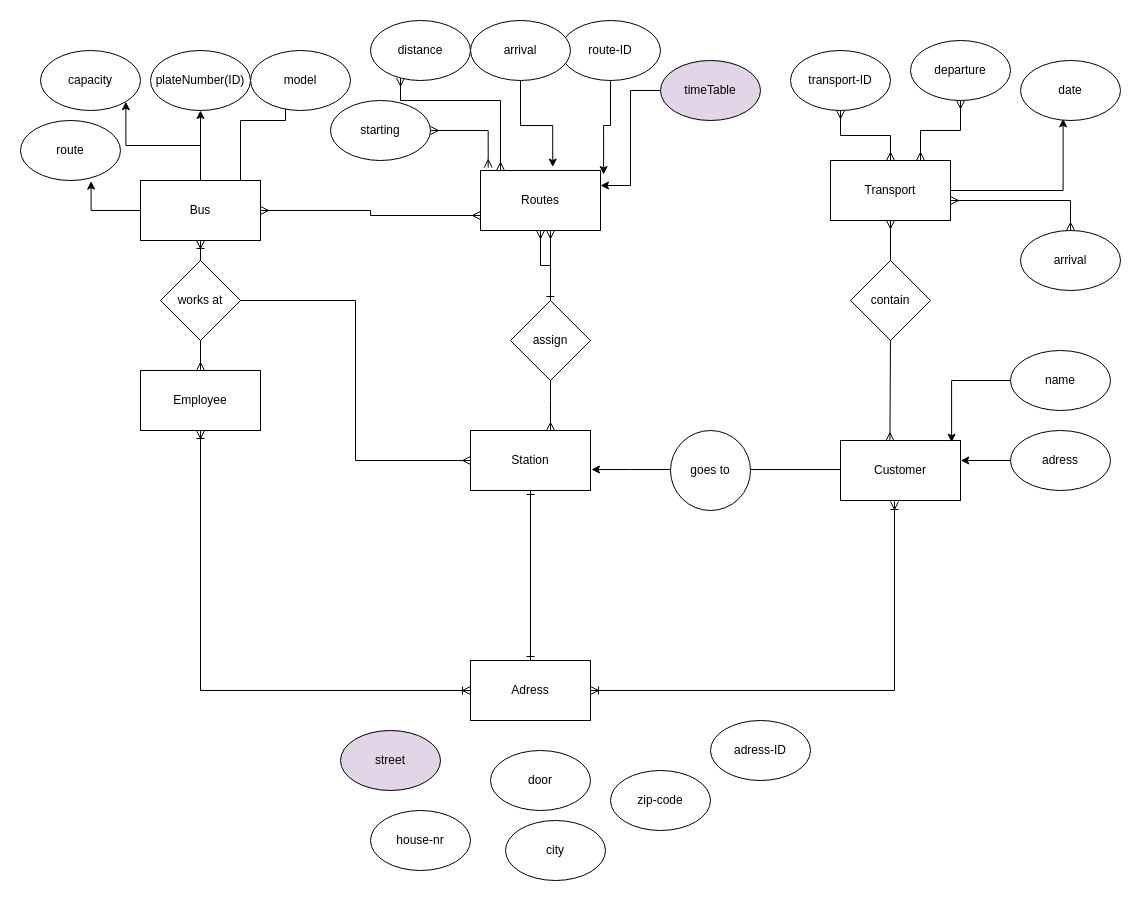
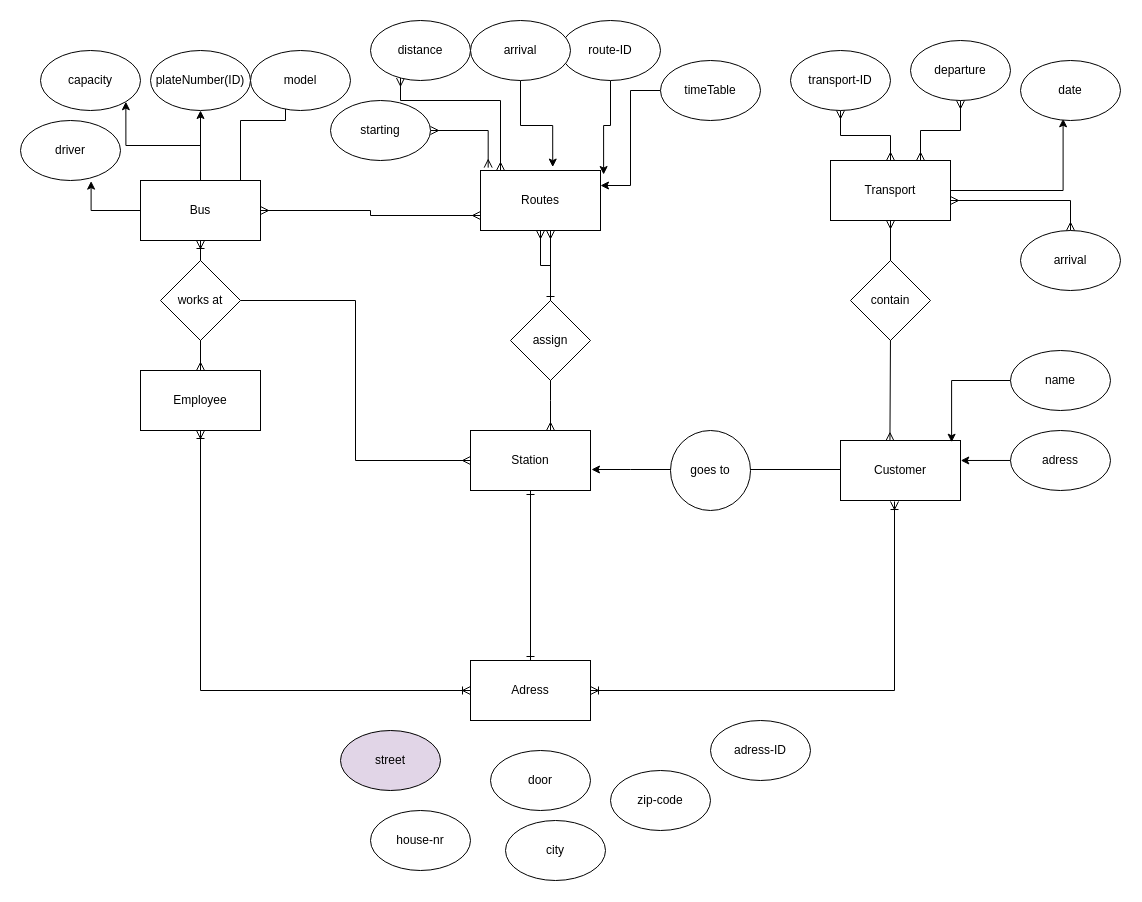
node "timeTable": fillcolor #e1d5e7 -> #ffffff
node "route": label "route" -> "driver"
